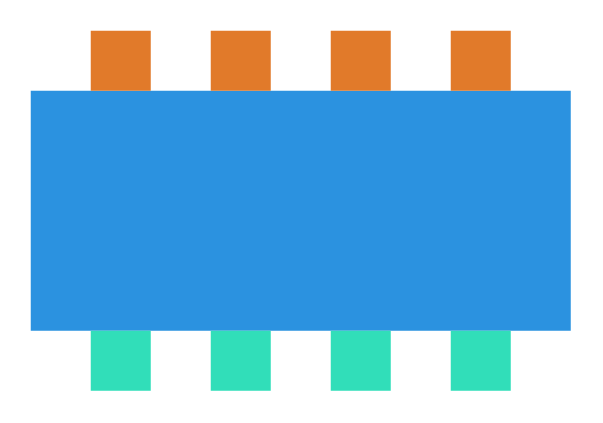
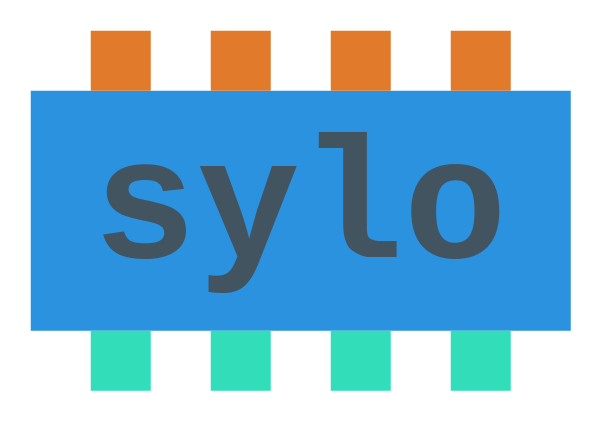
node "sylo": added
